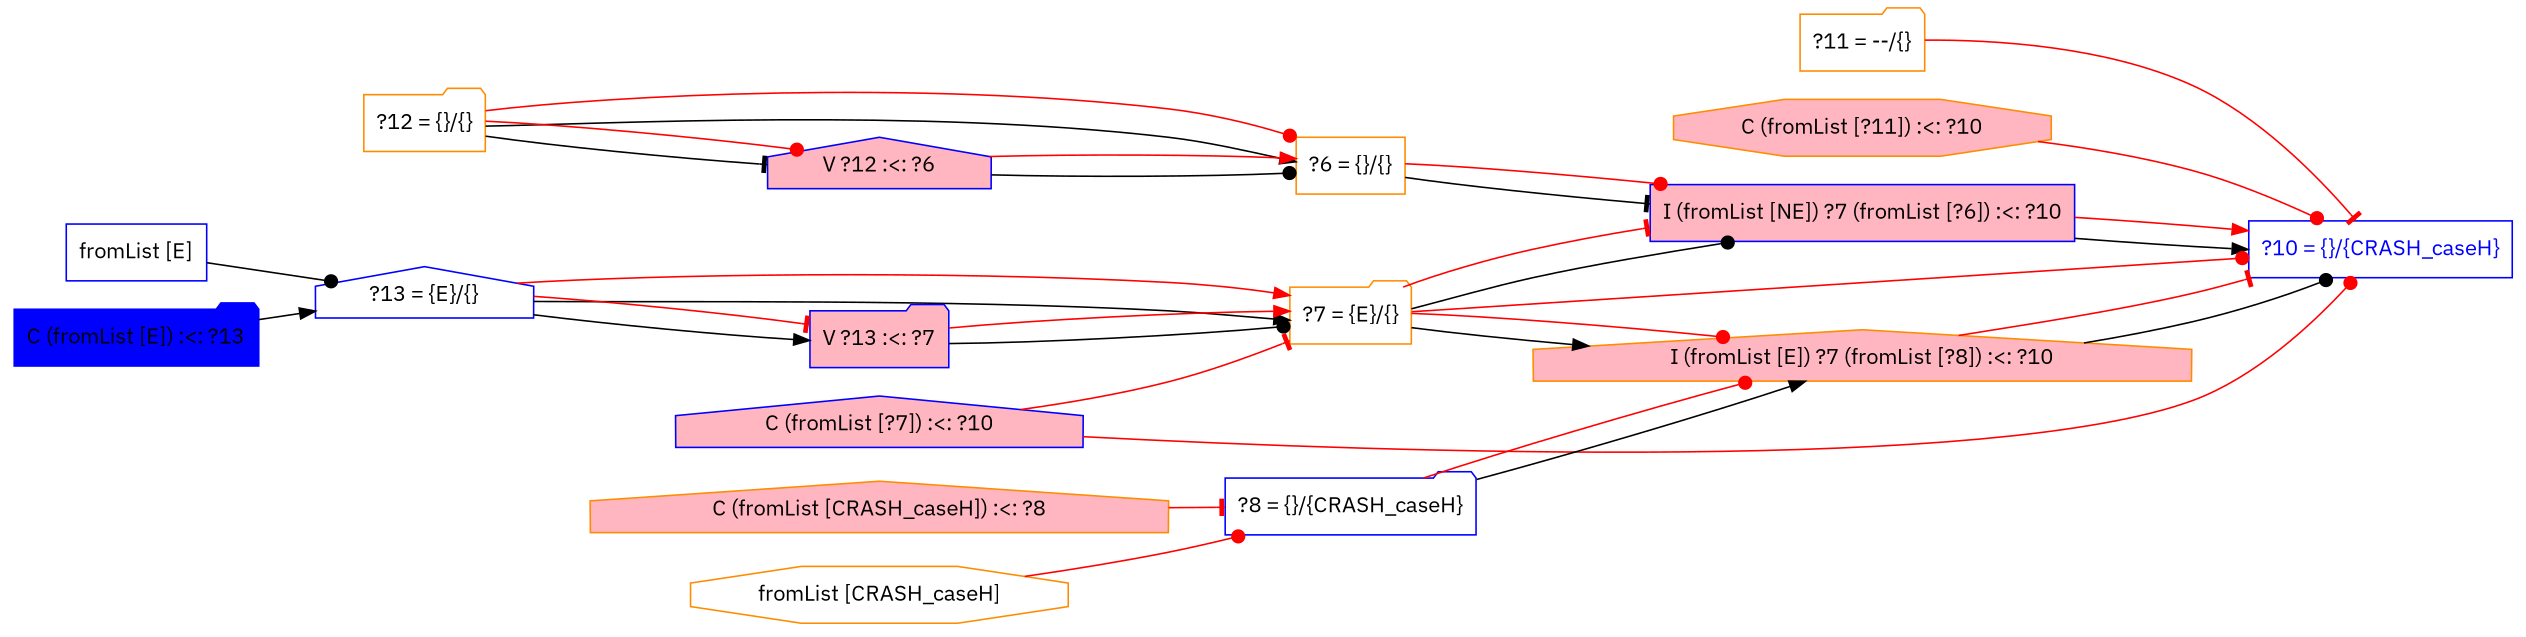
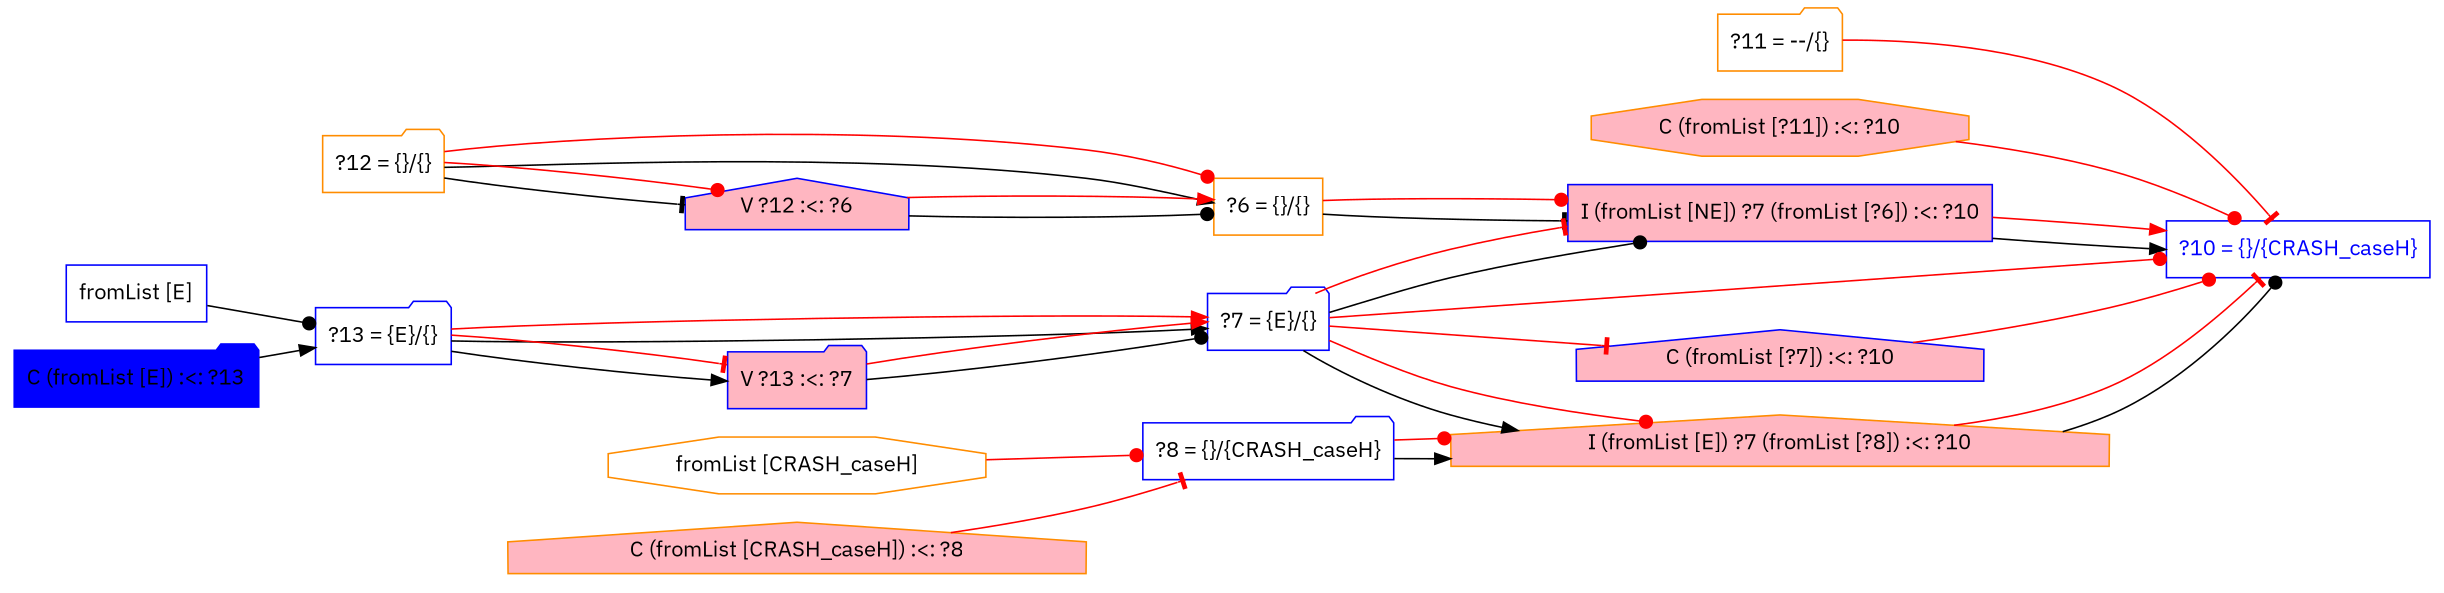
node "?13 = {E}/{}": shape house -> folder
node "?7 = {E}/{}": color darkorange -> blue
edge "C (fromList [?7]) :<: ?10" -> "?7 = {E}/{}": reversed
